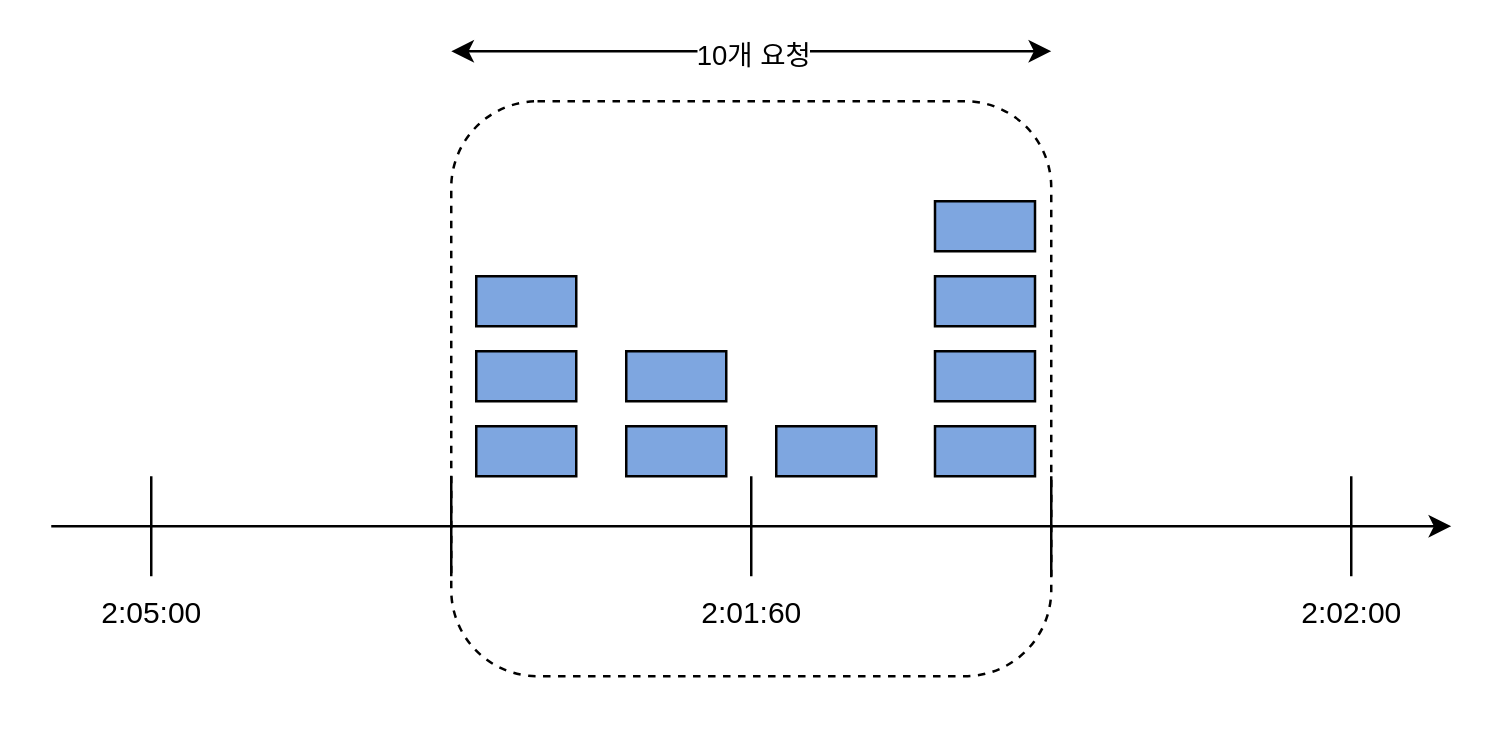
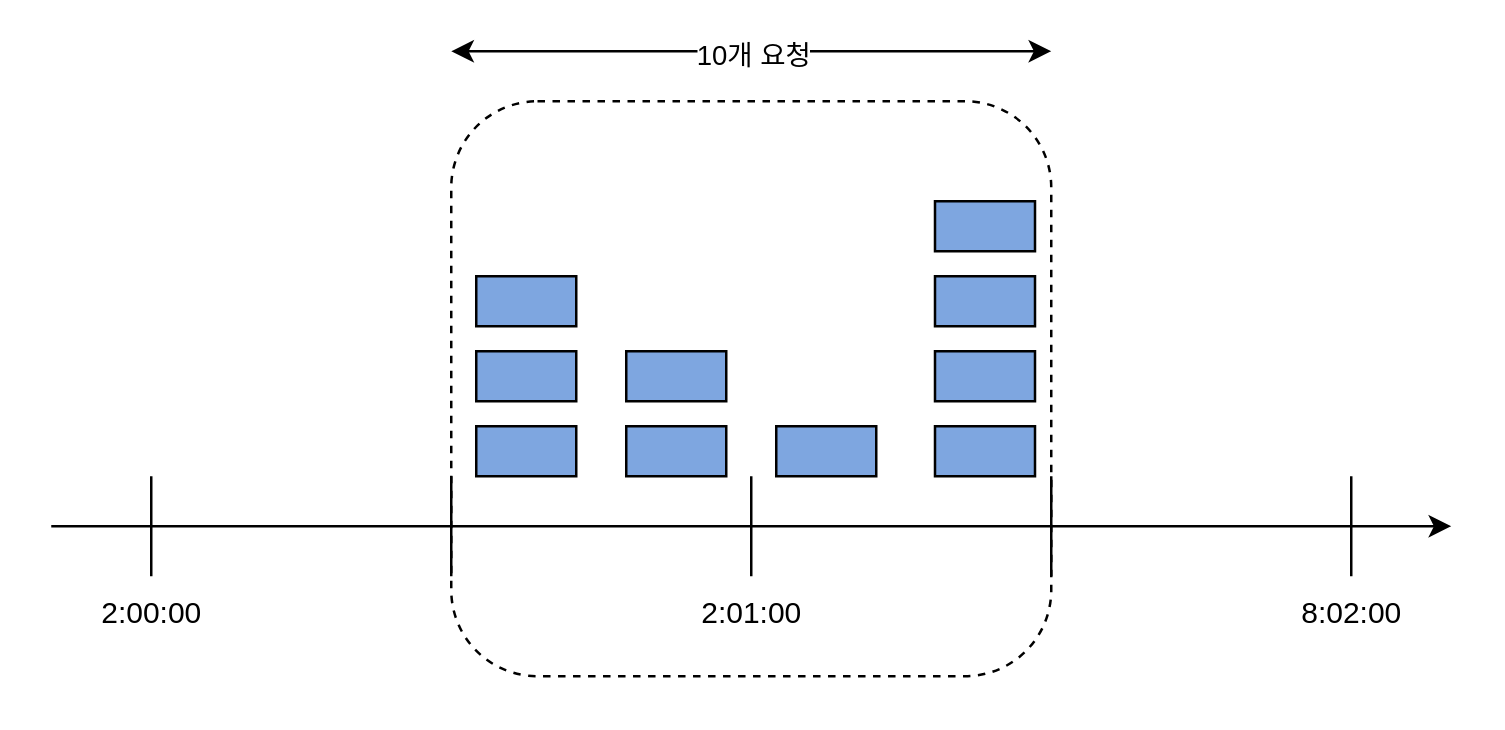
node "2:05:00": label "2:05:00" -> "2:00:00"
node "2:01:60": label "2:01:60" -> "2:01:00"
node "2:02:00": label "2:02:00" -> "8:02:00"
